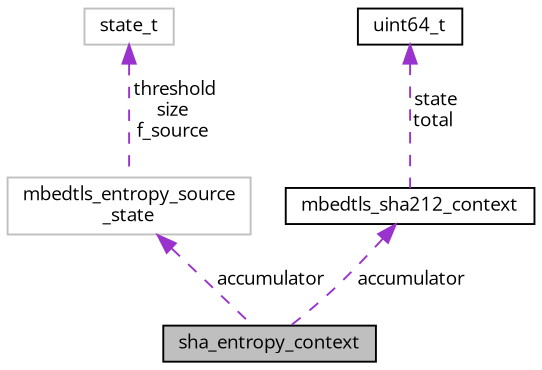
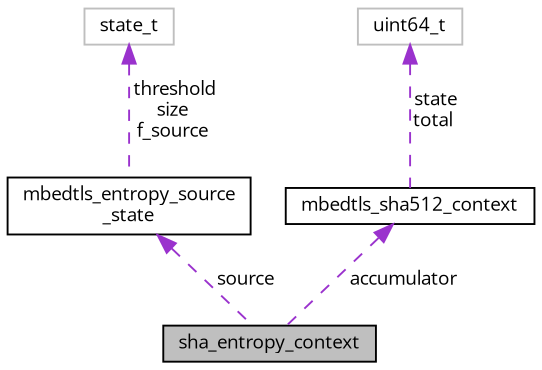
node "uint64_t": color black -> grey75
node "mbedtls_entropy_source _state": color grey75 -> black
node "mbedtls_sha212_context": label "mbedtls_sha212_context" -> "mbedtls_sha512_context"
edge "sha_entropy_context" -> "mbedtls_entropy_source _state": label " accumulator" -> " source"
